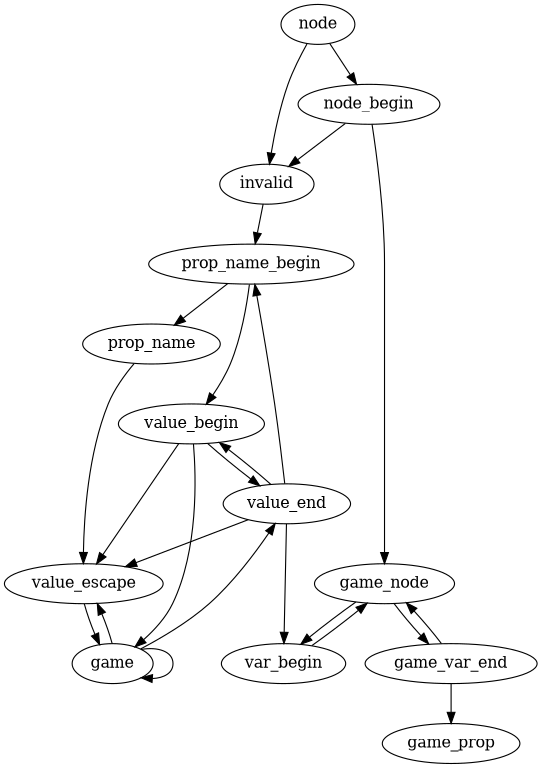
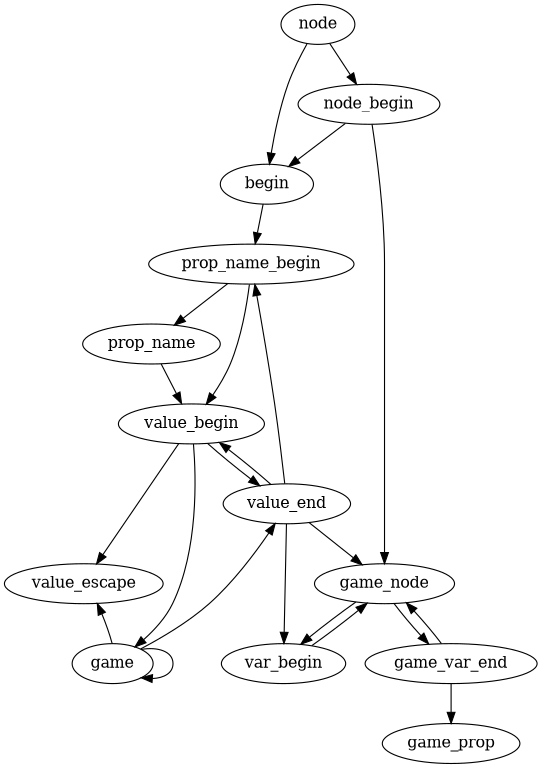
node "invalid": label "invalid" -> "begin"
edge "prop_name" -> "value_escape": now "prop_name" -> "value_begin"
edge "value_end" -> "value_escape": now "value_end" -> "game_node"
edge "value_escape" -> "game": removed
